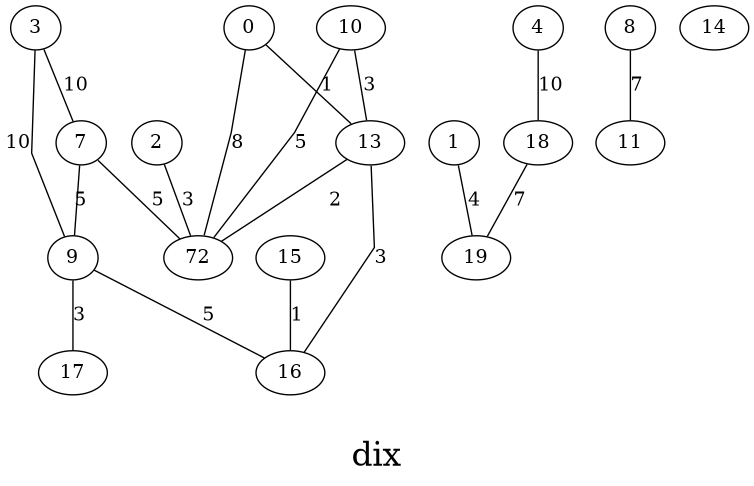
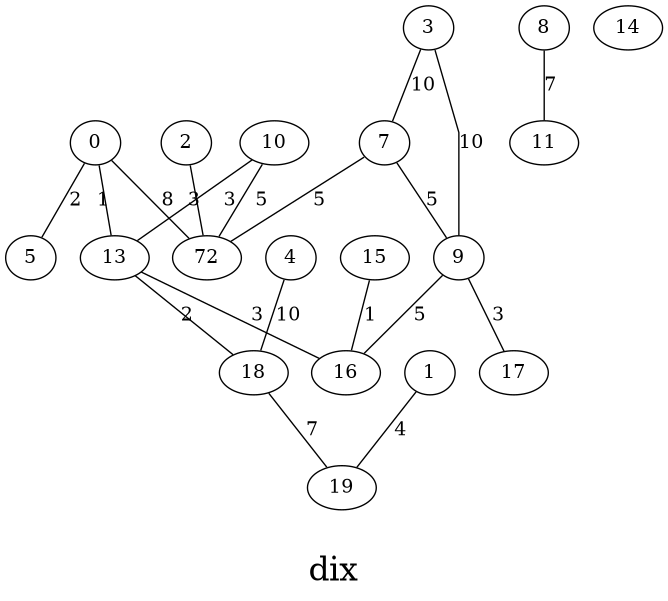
edge "13" -- "72": now "13" -- "18"
node "5": added
